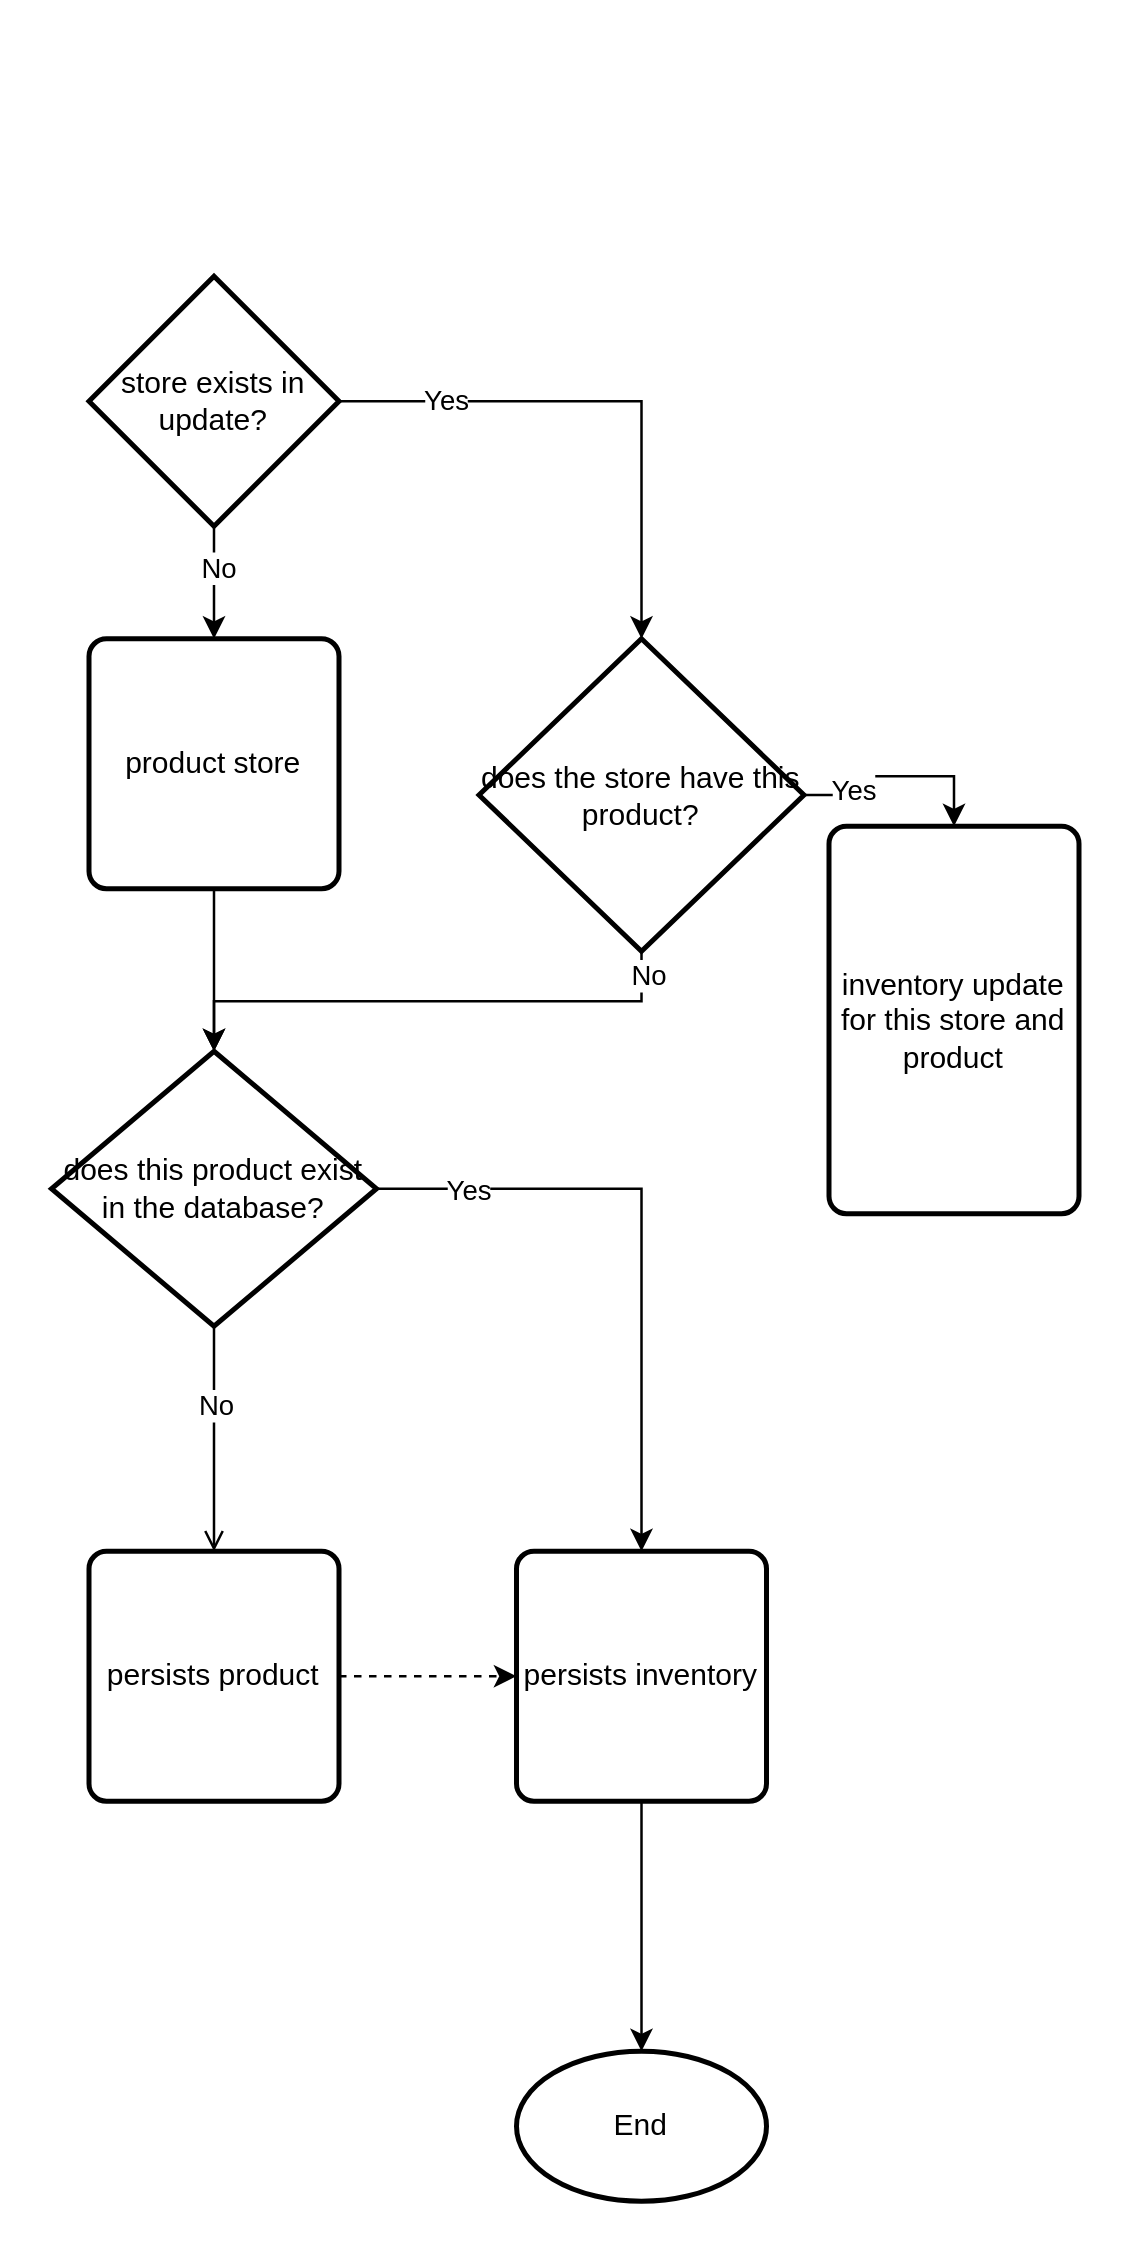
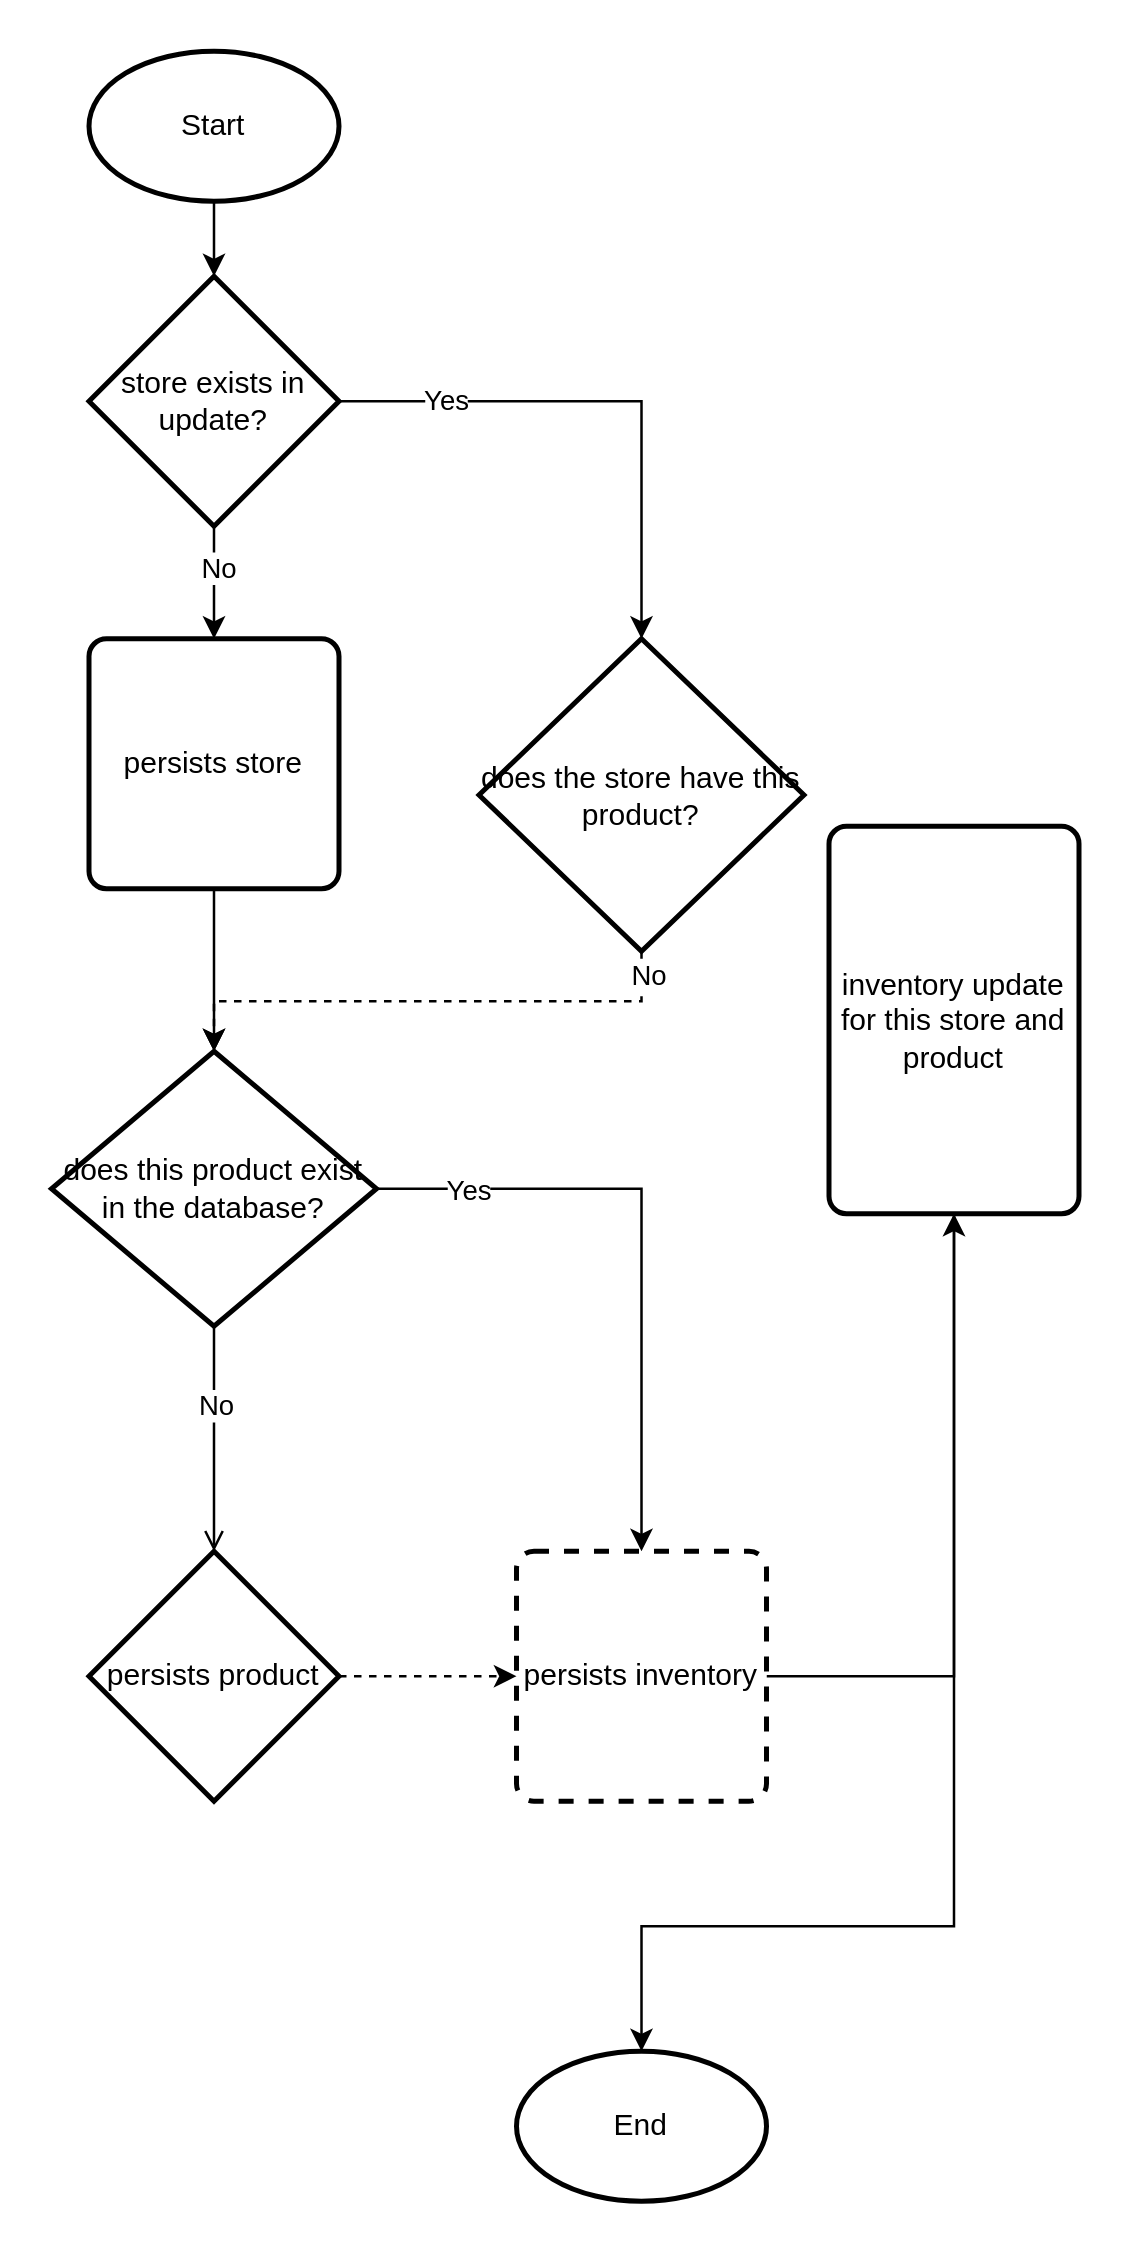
node "Start": added
edge "Start" -> "store exists in update?": added
node "product store": label "product store" -> "persists store"
edge "does the store have this product?" -> "inventory update for this store and product": removed, label "Yes"
edge "does the store have this product?" -> "does this product exist in the database?": style solid -> dashed
node "persists product": shape rounded rectangle -> diamond
node "persists inventory": style solid -> dashed
edge "persists inventory" -> "End": now "persists inventory" -> "inventory update for this store and product"
edge "inventory update for this store and product" -> "End": added
